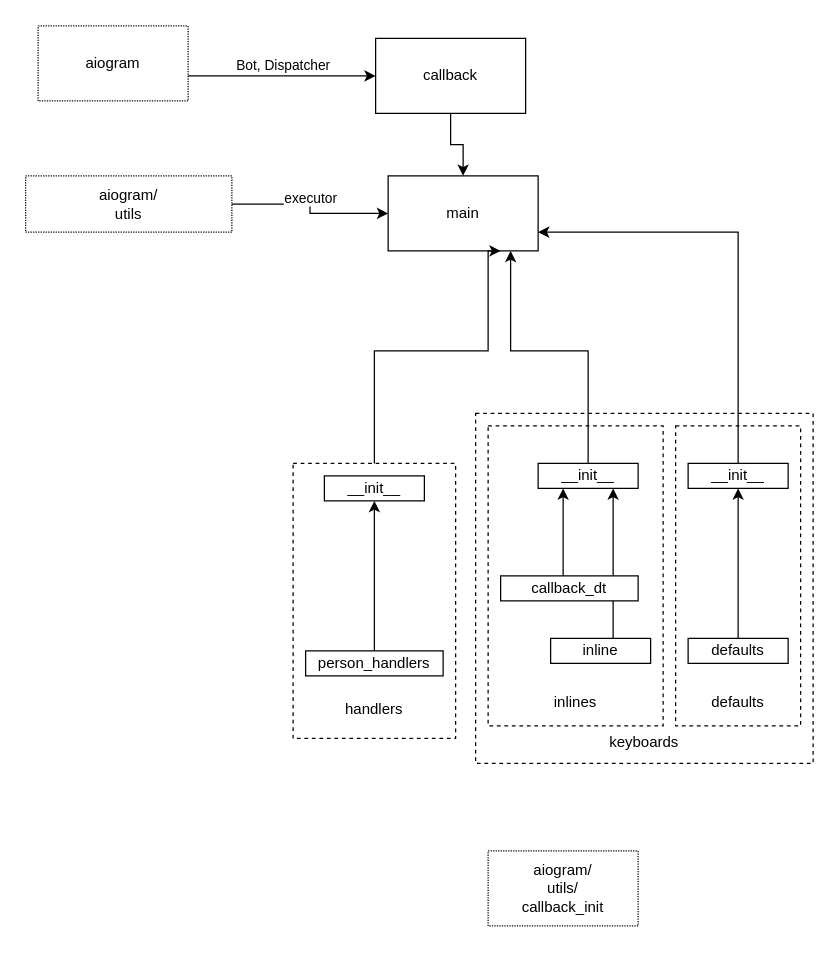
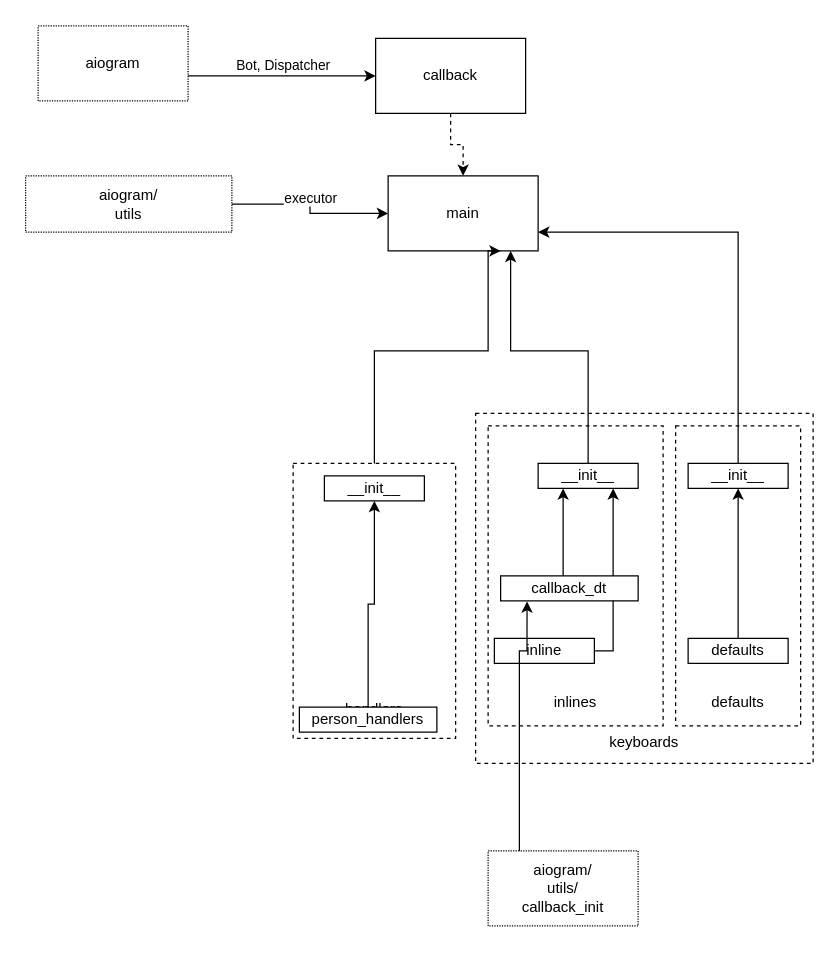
edge "callback" -> "main": style solid -> dashed
node "inline": moved (601, 651) -> (544, 651)
node "person_handlers": moved (374, 663) -> (368, 719)
edge "aiogram/ utils/ callback_init" -> "callback_dt": added
